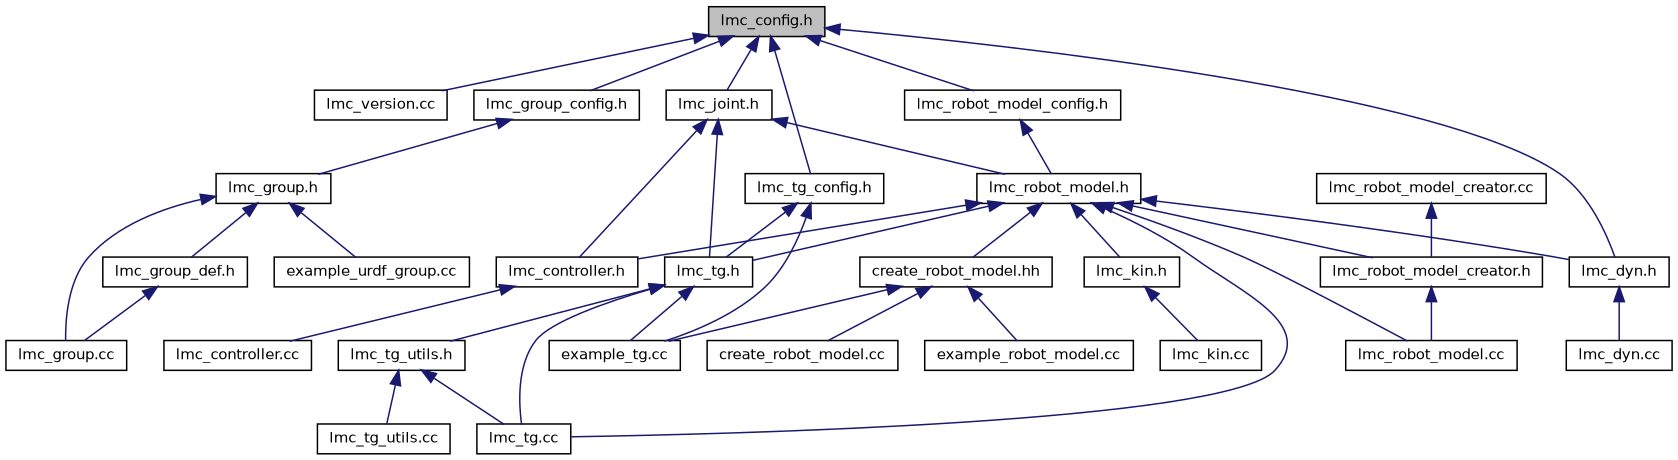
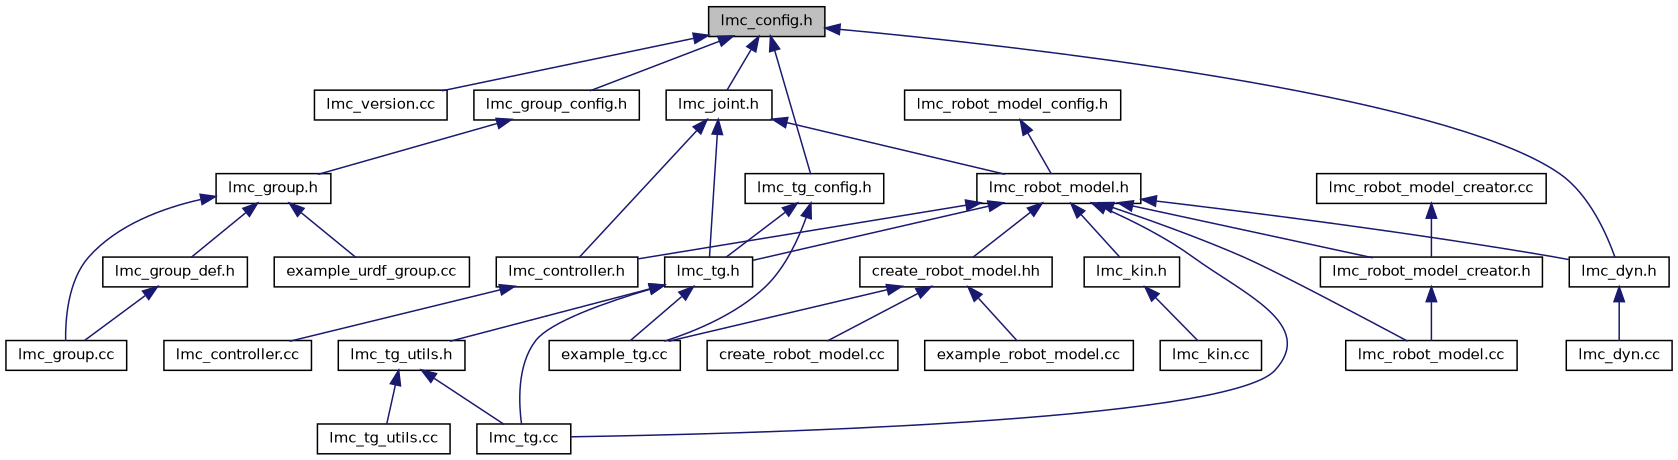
edge "lmc_robot_model_config.h" -> "lmc_config.h": removed
